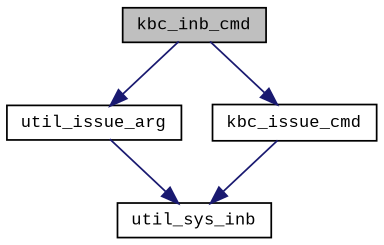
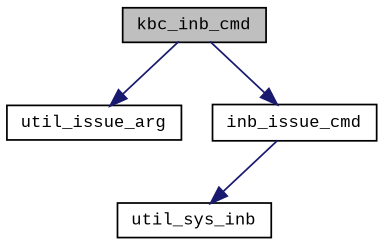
node "kbc_issue_cmd": label "kbc_issue_cmd" -> "inb_issue_cmd"
edge "util_issue_arg" -> "util_sys_inb": removed
